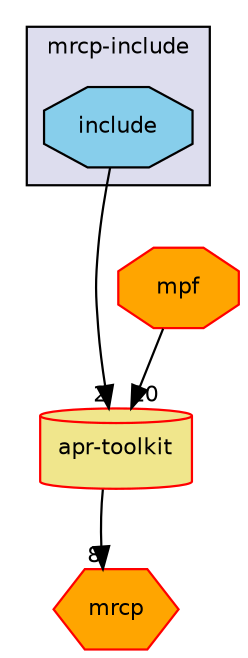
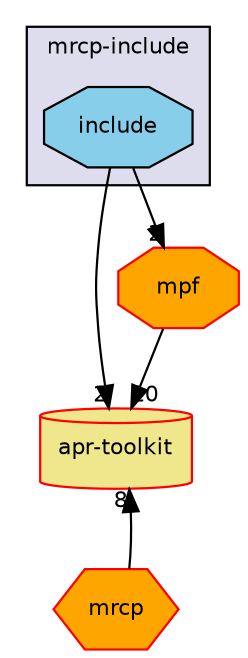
edge "include" -> "mpf": added
edge "apr-toolkit" -> "mrcp": reversed
